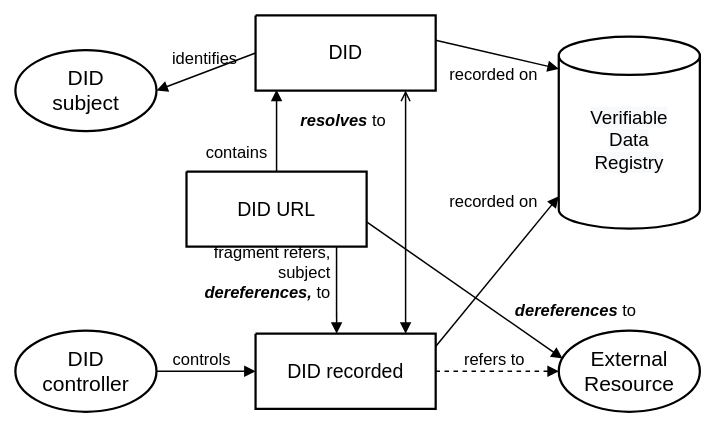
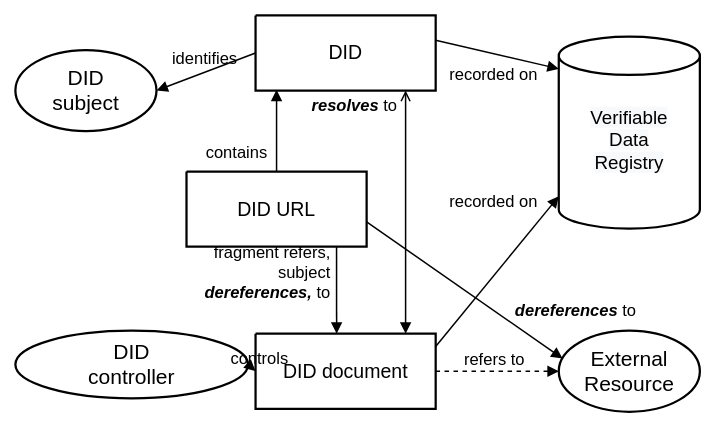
node "resolves to": moved (343, 121) -> (354, 106)
node "DID controller": size 141x81 -> 233x68
node "DID recorded": label "DID recorded" -> "DID document"
